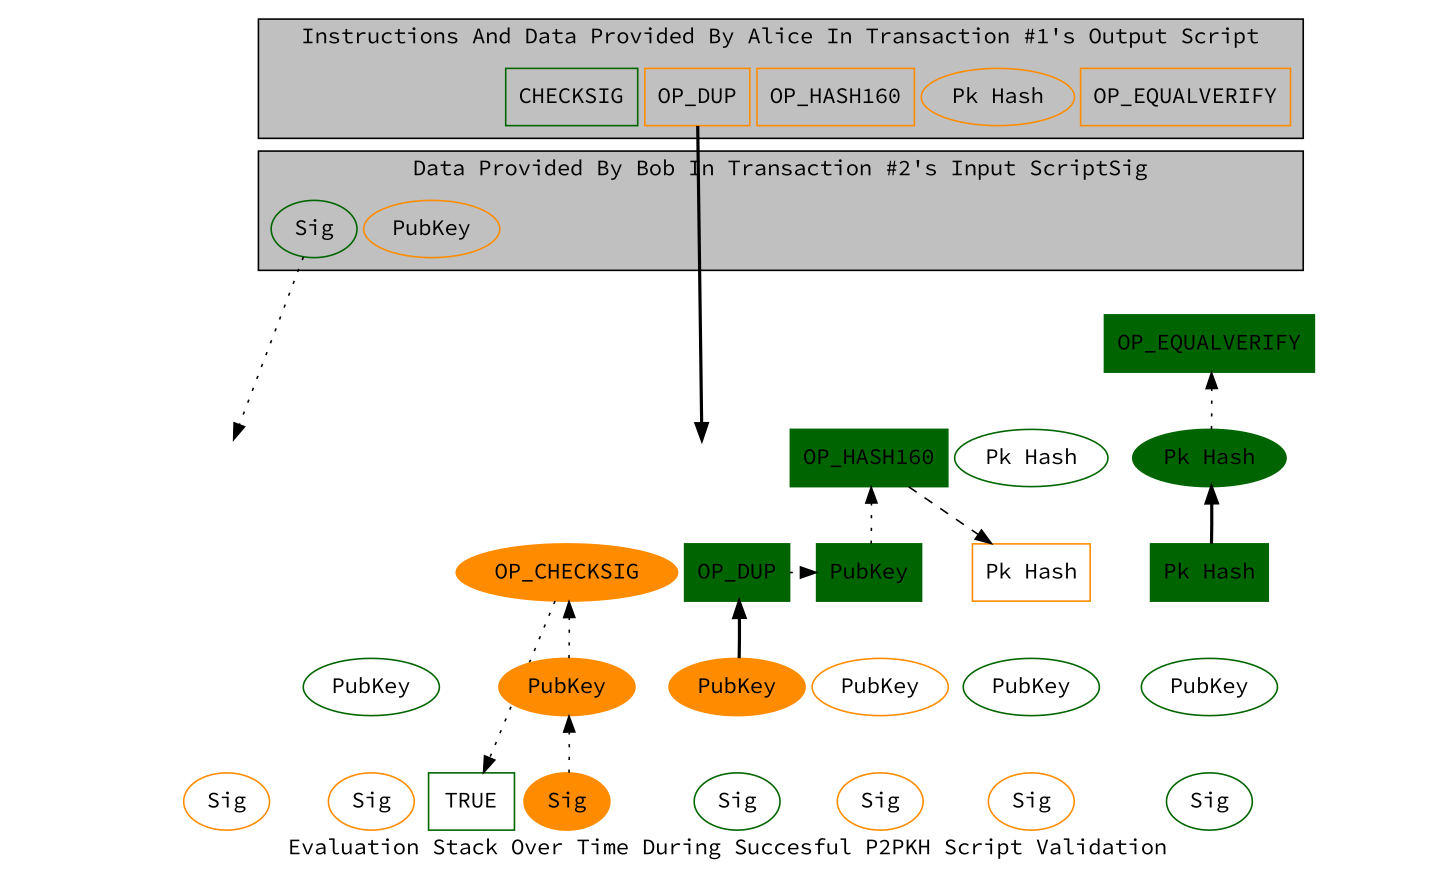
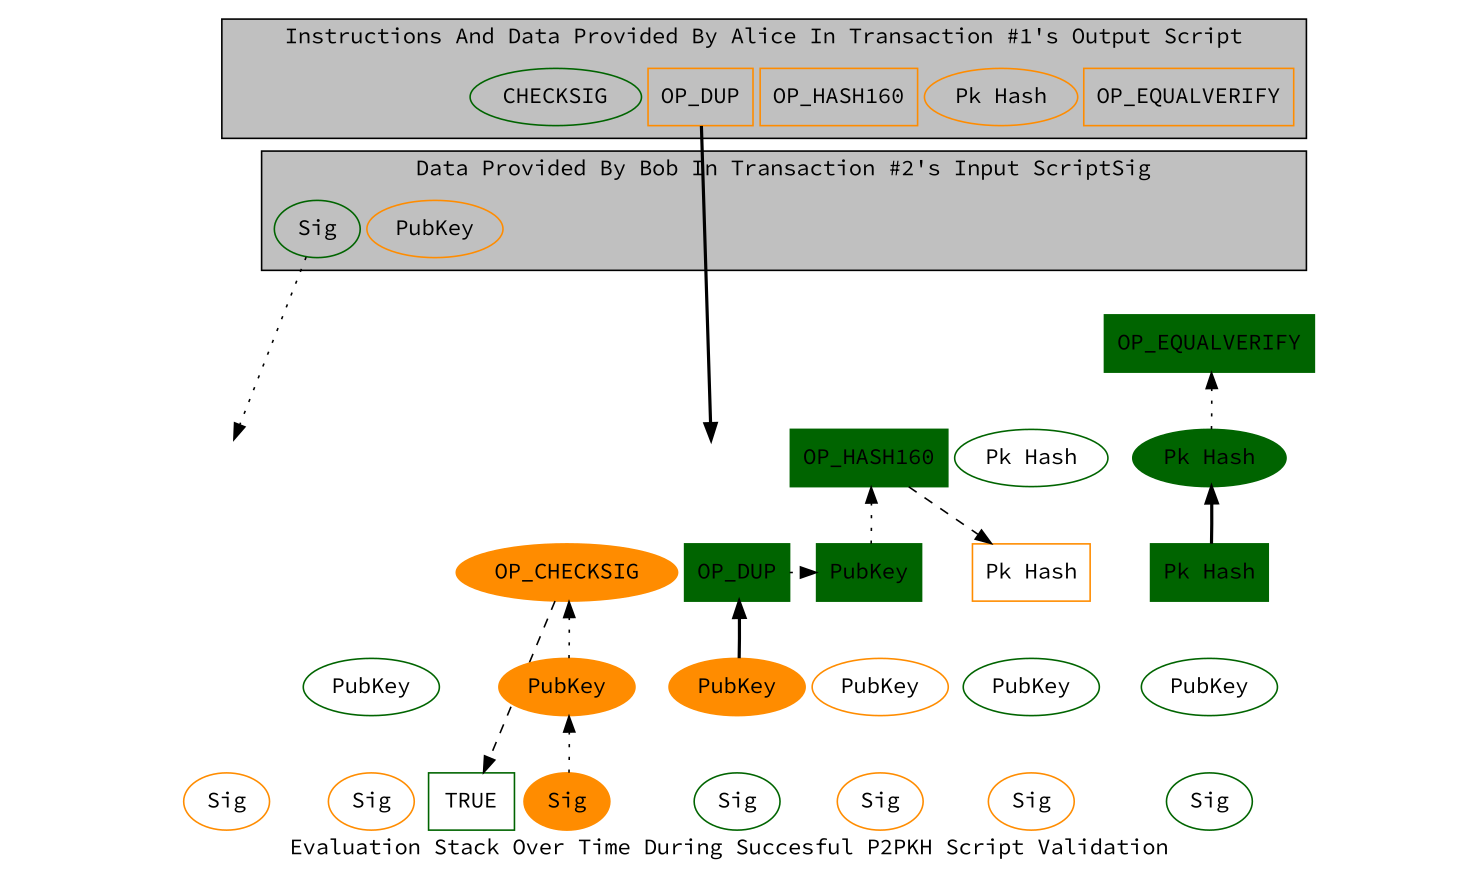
node "CHECKSIG": shape box -> ellipse
edge "OP_CHECKSIG" -> "TRUE": style dotted -> dashed
